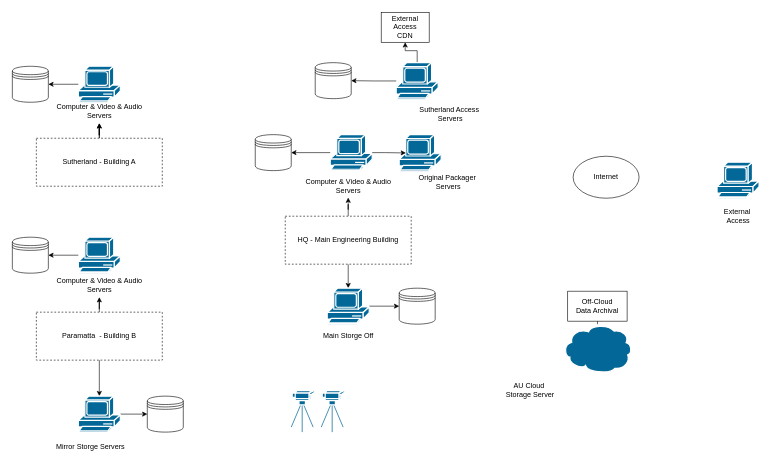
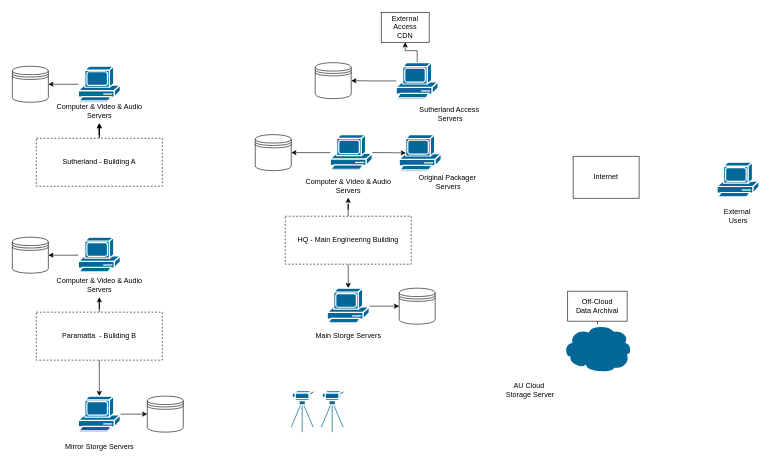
node "Internet": shape ellipse -> rectangle
node "External Access": label "External Access" -> "External Users"
node "Main Storge Off": label "Main Storge Off" -> "Main Storge Servers"
node "Mirror Storge Servers": moved (90, 447) -> (99, 447)
